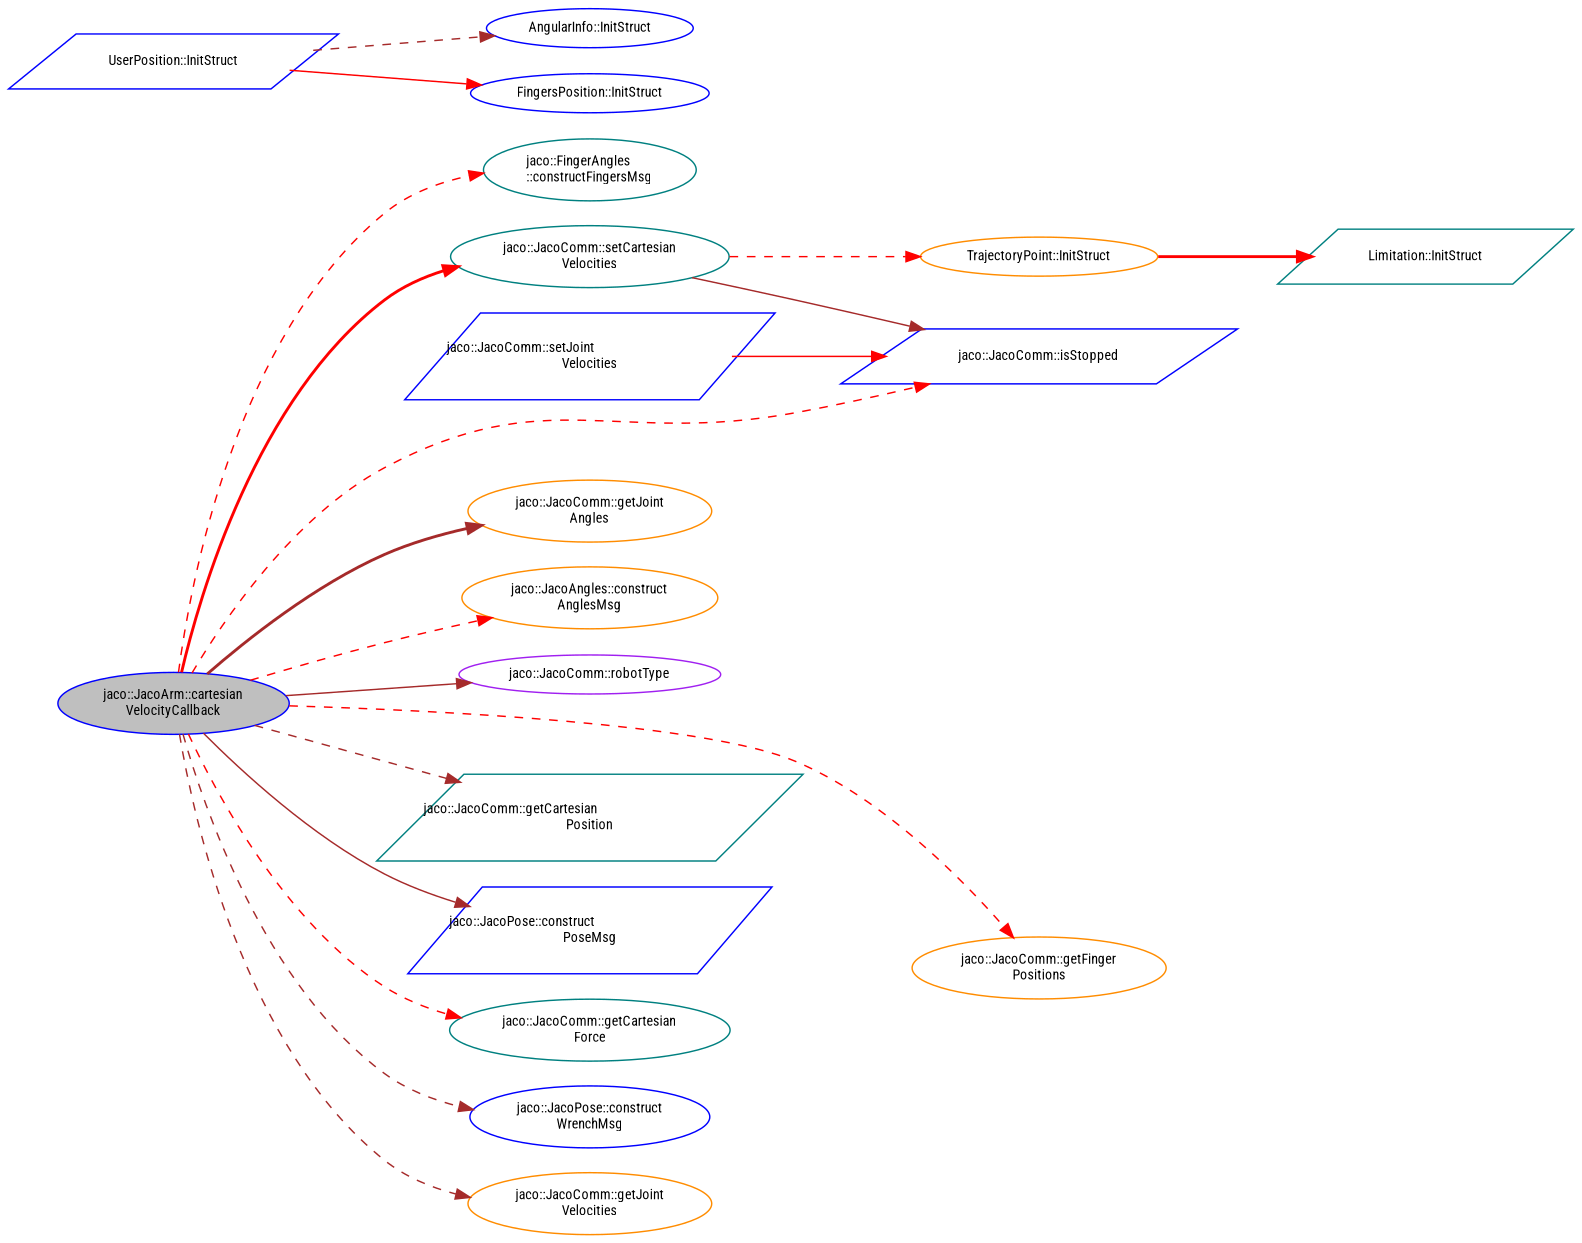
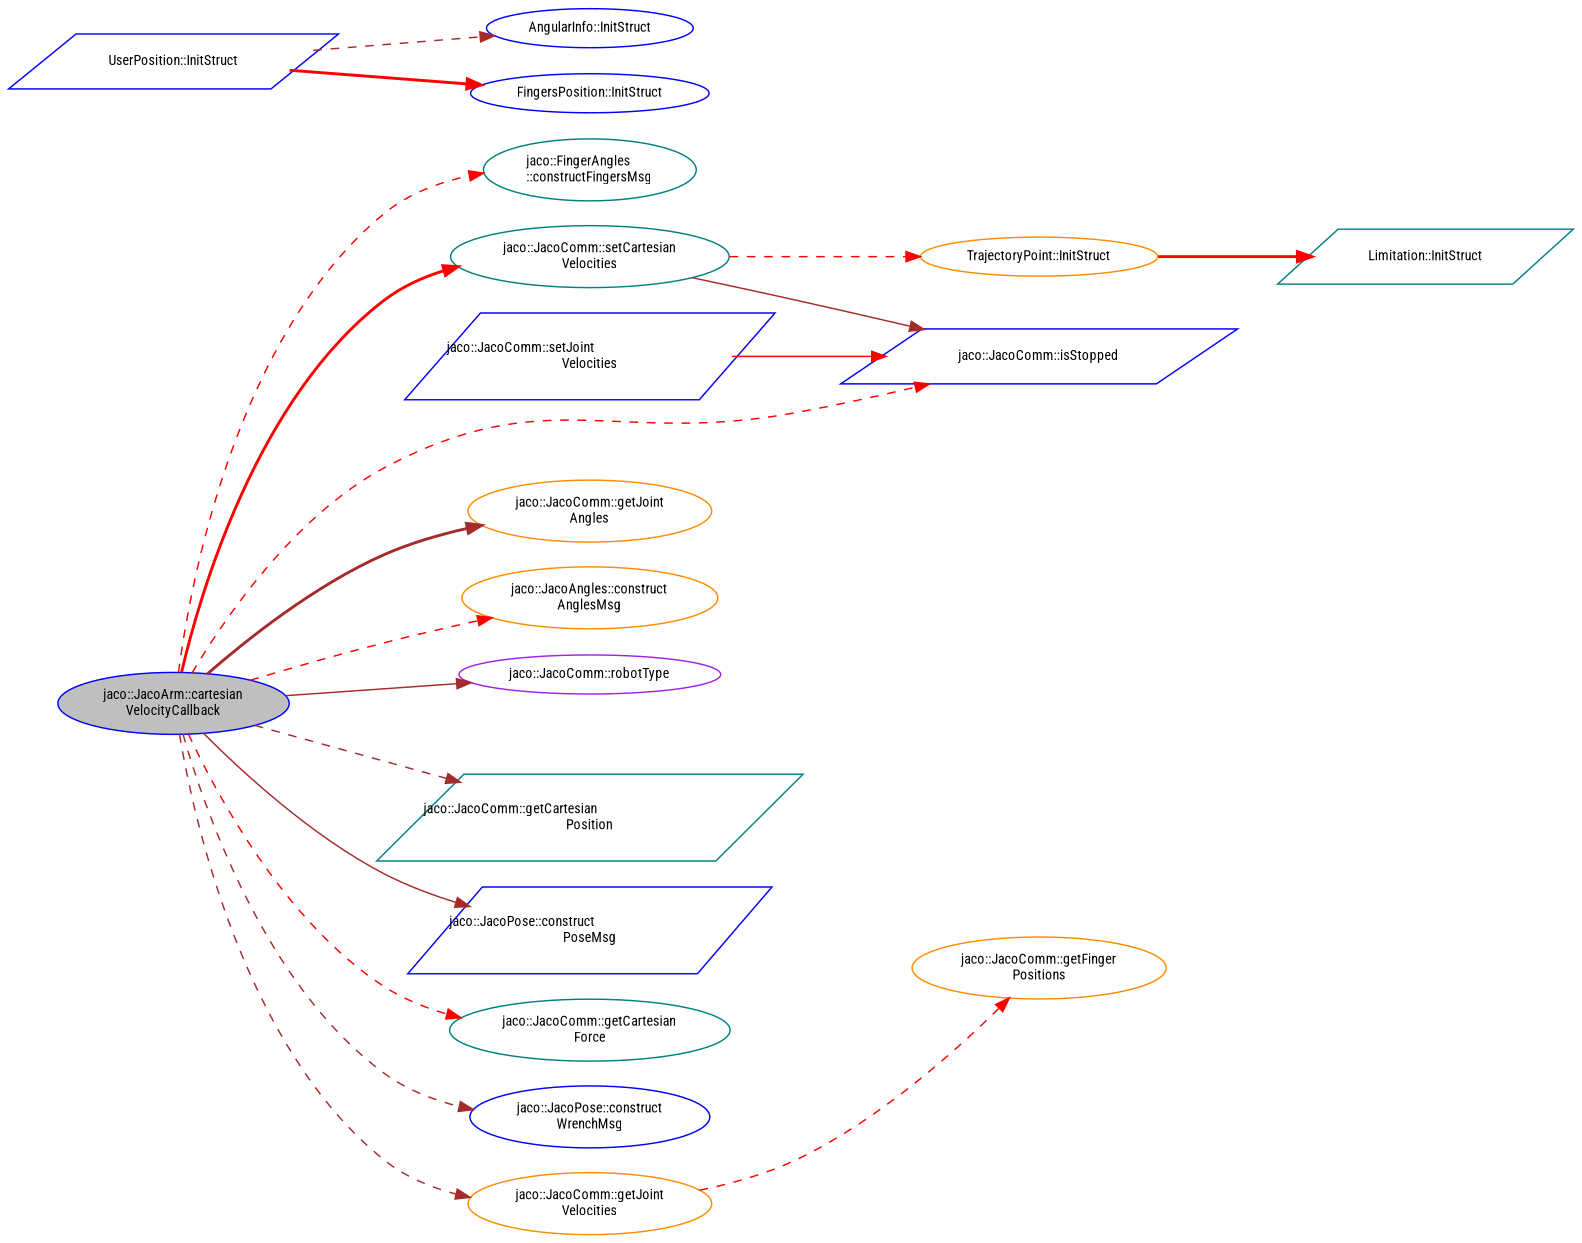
edge "UserPosition::InitStruct" -> "FingersPosition::InitStruct": style solid -> bold
edge "jaco::JacoArm::cartesian VelocityCallback" -> "jaco::JacoComm::getFinger Positions": now "jaco::JacoComm::getJoint Velocities" -> "jaco::JacoComm::getFinger Positions"
